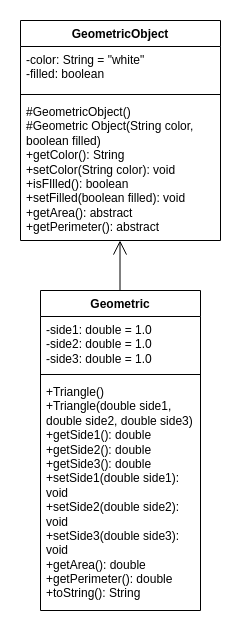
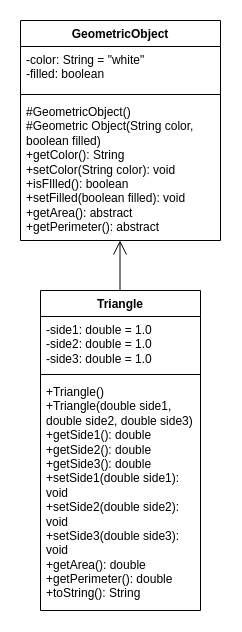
node "Geometric": label "Geometric" -> "Triangle"
